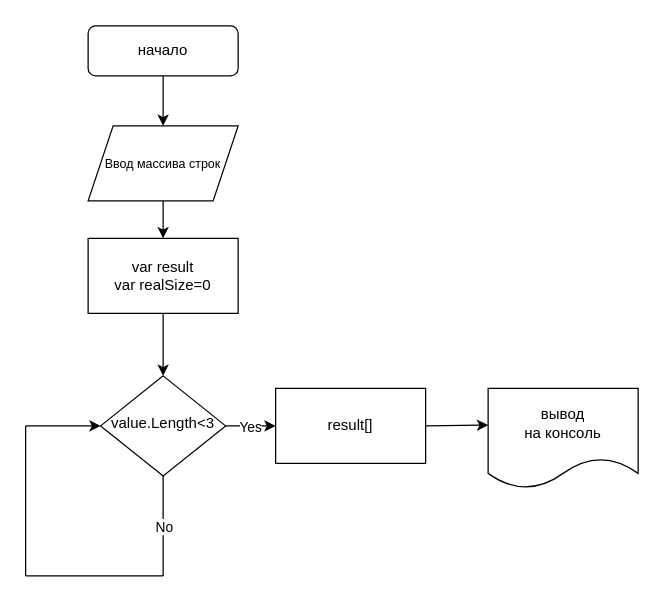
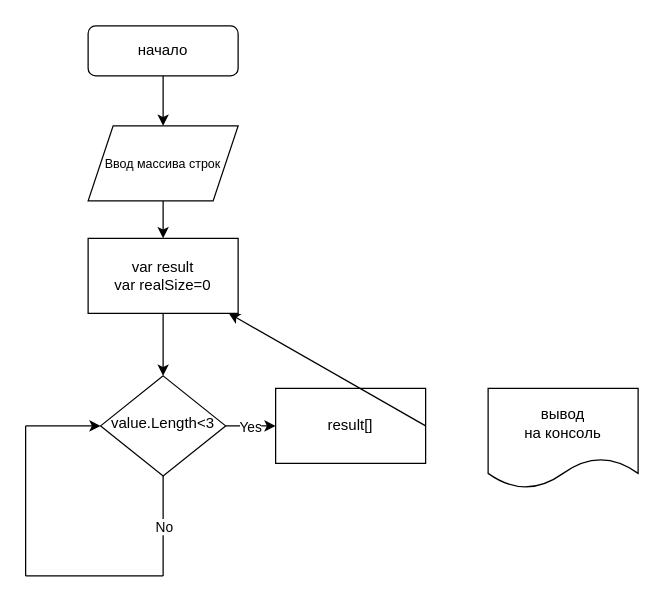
edge "result[]" -> "вывод на консоль": now "result[]" -> "var result var realSize=0"
